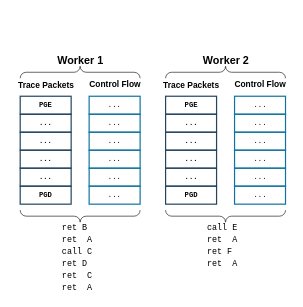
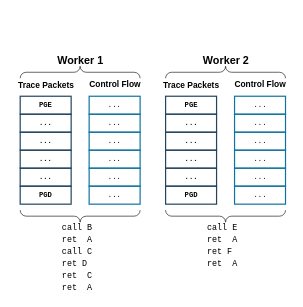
node "ret B": label "ret B" -> "call B"
